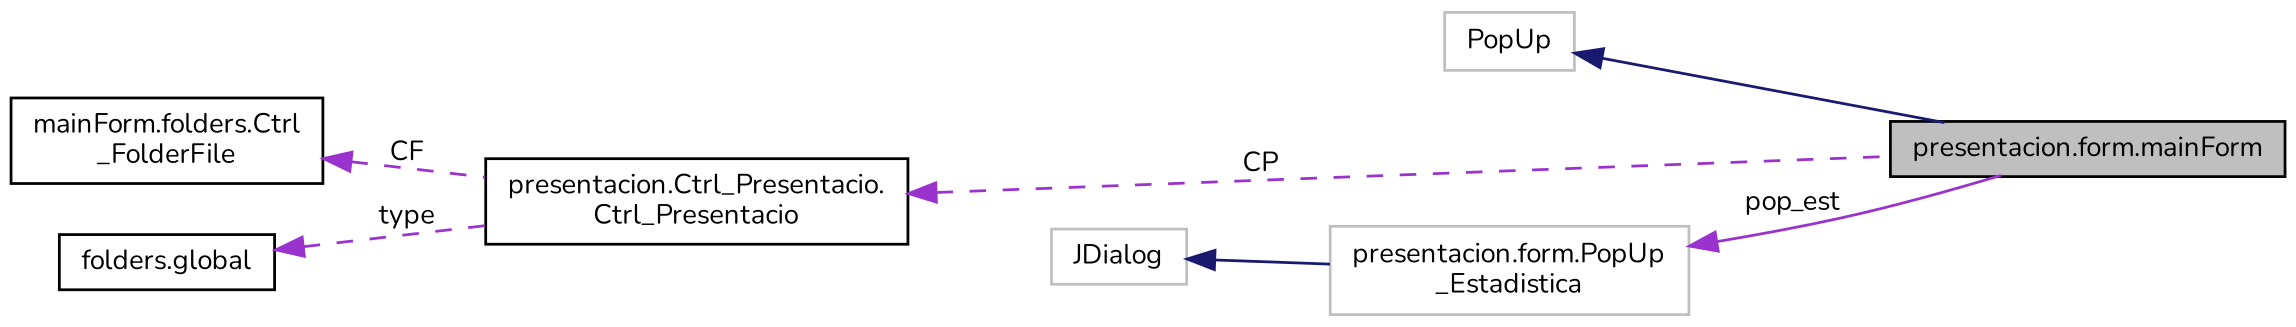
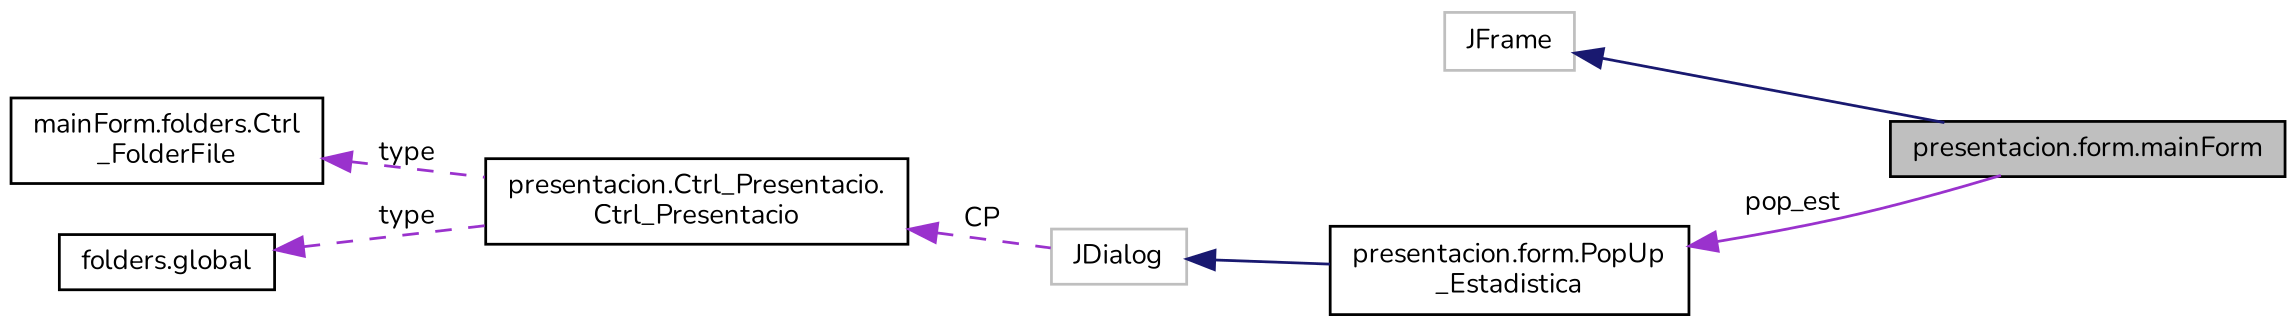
node "PopUp": label "PopUp" -> "JFrame"
edge "presentacion.Ctrl_Presentacio. Ctrl_Presentacio" -> "mainForm.folders.Ctrl _FolderFile": label " CF" -> " type"
edge "presentacion.form.mainForm" -> "presentacion.Ctrl_Presentacio. Ctrl_Presentacio": now "JDialog" -> "presentacion.Ctrl_Presentacio. Ctrl_Presentacio"
node "presentacion.form.PopUp _Estadistica": color grey75 -> black
